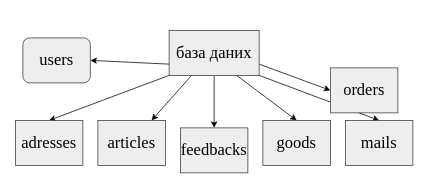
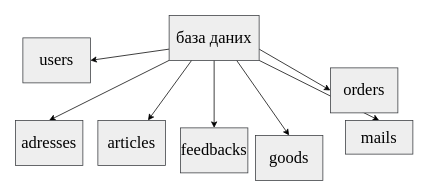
node "база даних": moved (214, 53) -> (214, 38)
node "users": shape rounded rectangle -> rectangle
node "goods": moved (297, 143) -> (289, 158)
node "mails": size 68x45 -> 68x34
